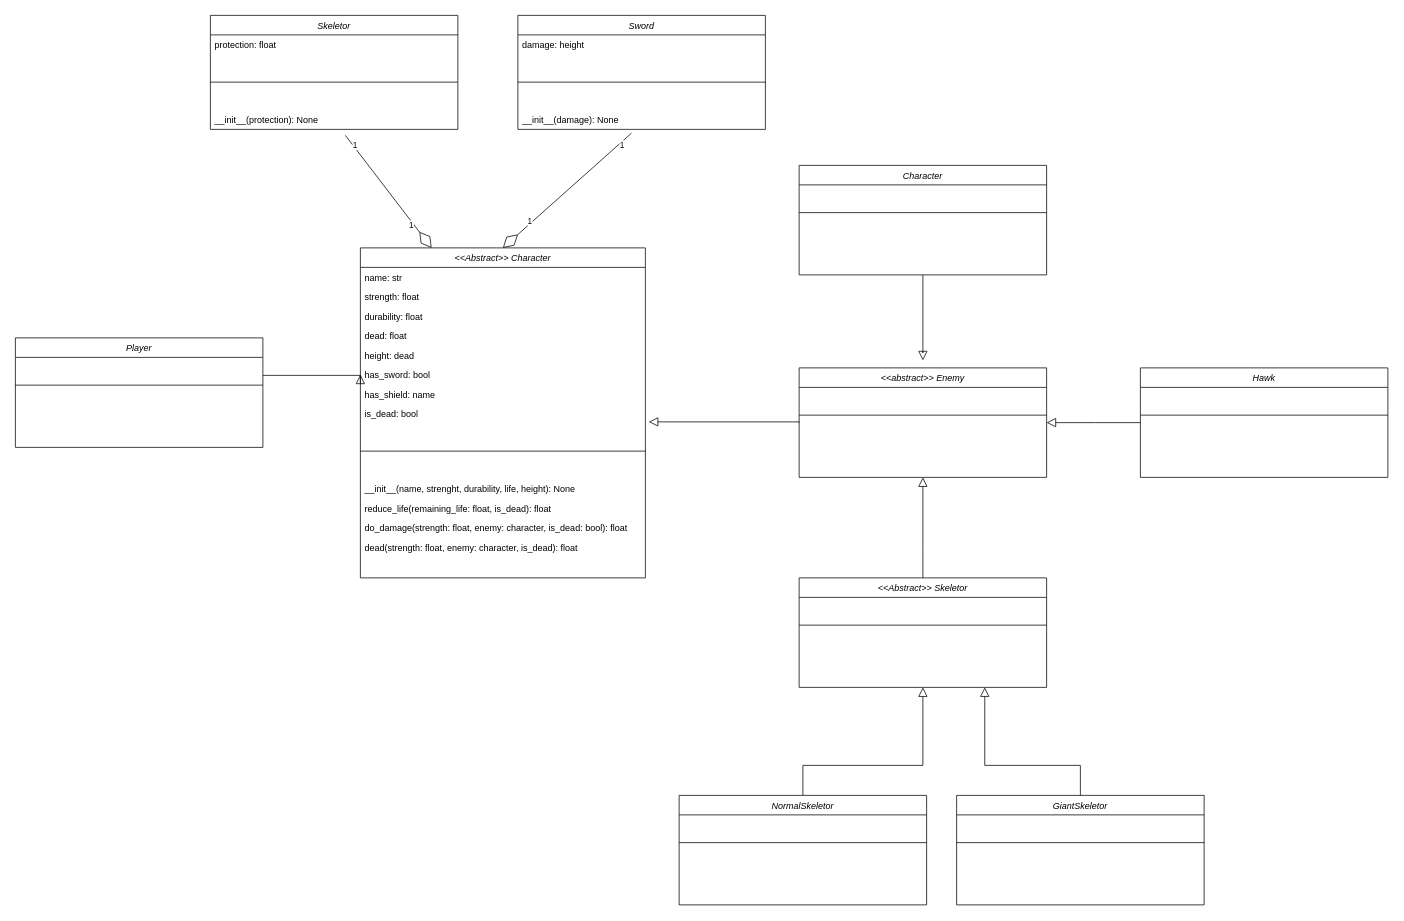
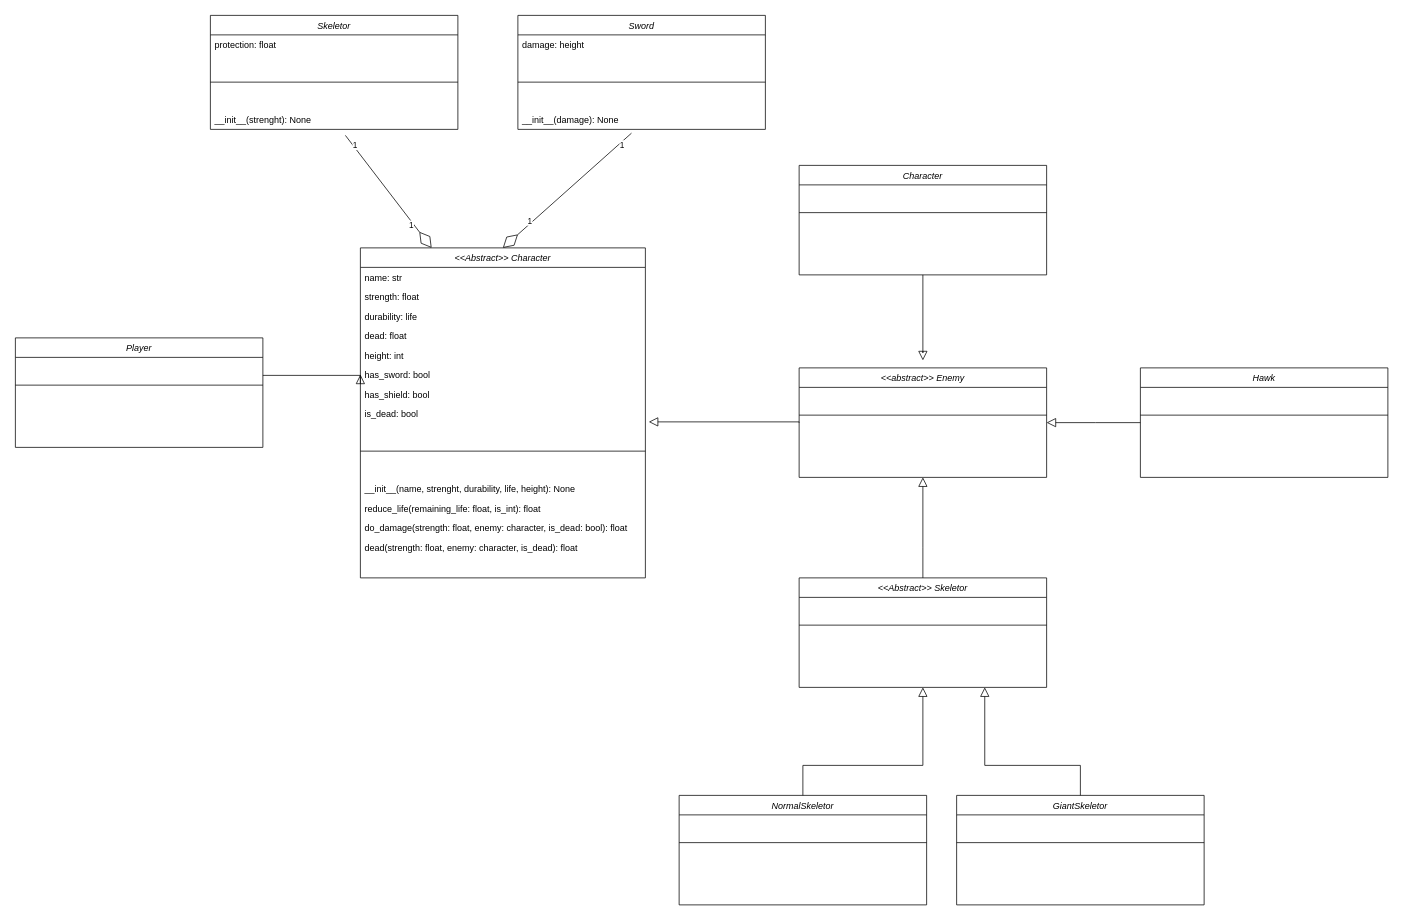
node "__init__(protection): None": label "__init__(protection): None" -> "__init__(strenght): None"
node "durability: float": label "durability: float" -> "durability: life"
node "height: dead": label "height: dead" -> "height: int"
node "has_shield: name": label "has_shield: name" -> "has_shield: bool"
node "reduce_life(remaining_life: float, is_dead): float": label "reduce_life(remaining_life: float, is_dead): float" -> "reduce_life(remaining_life: float, is_int): float"
